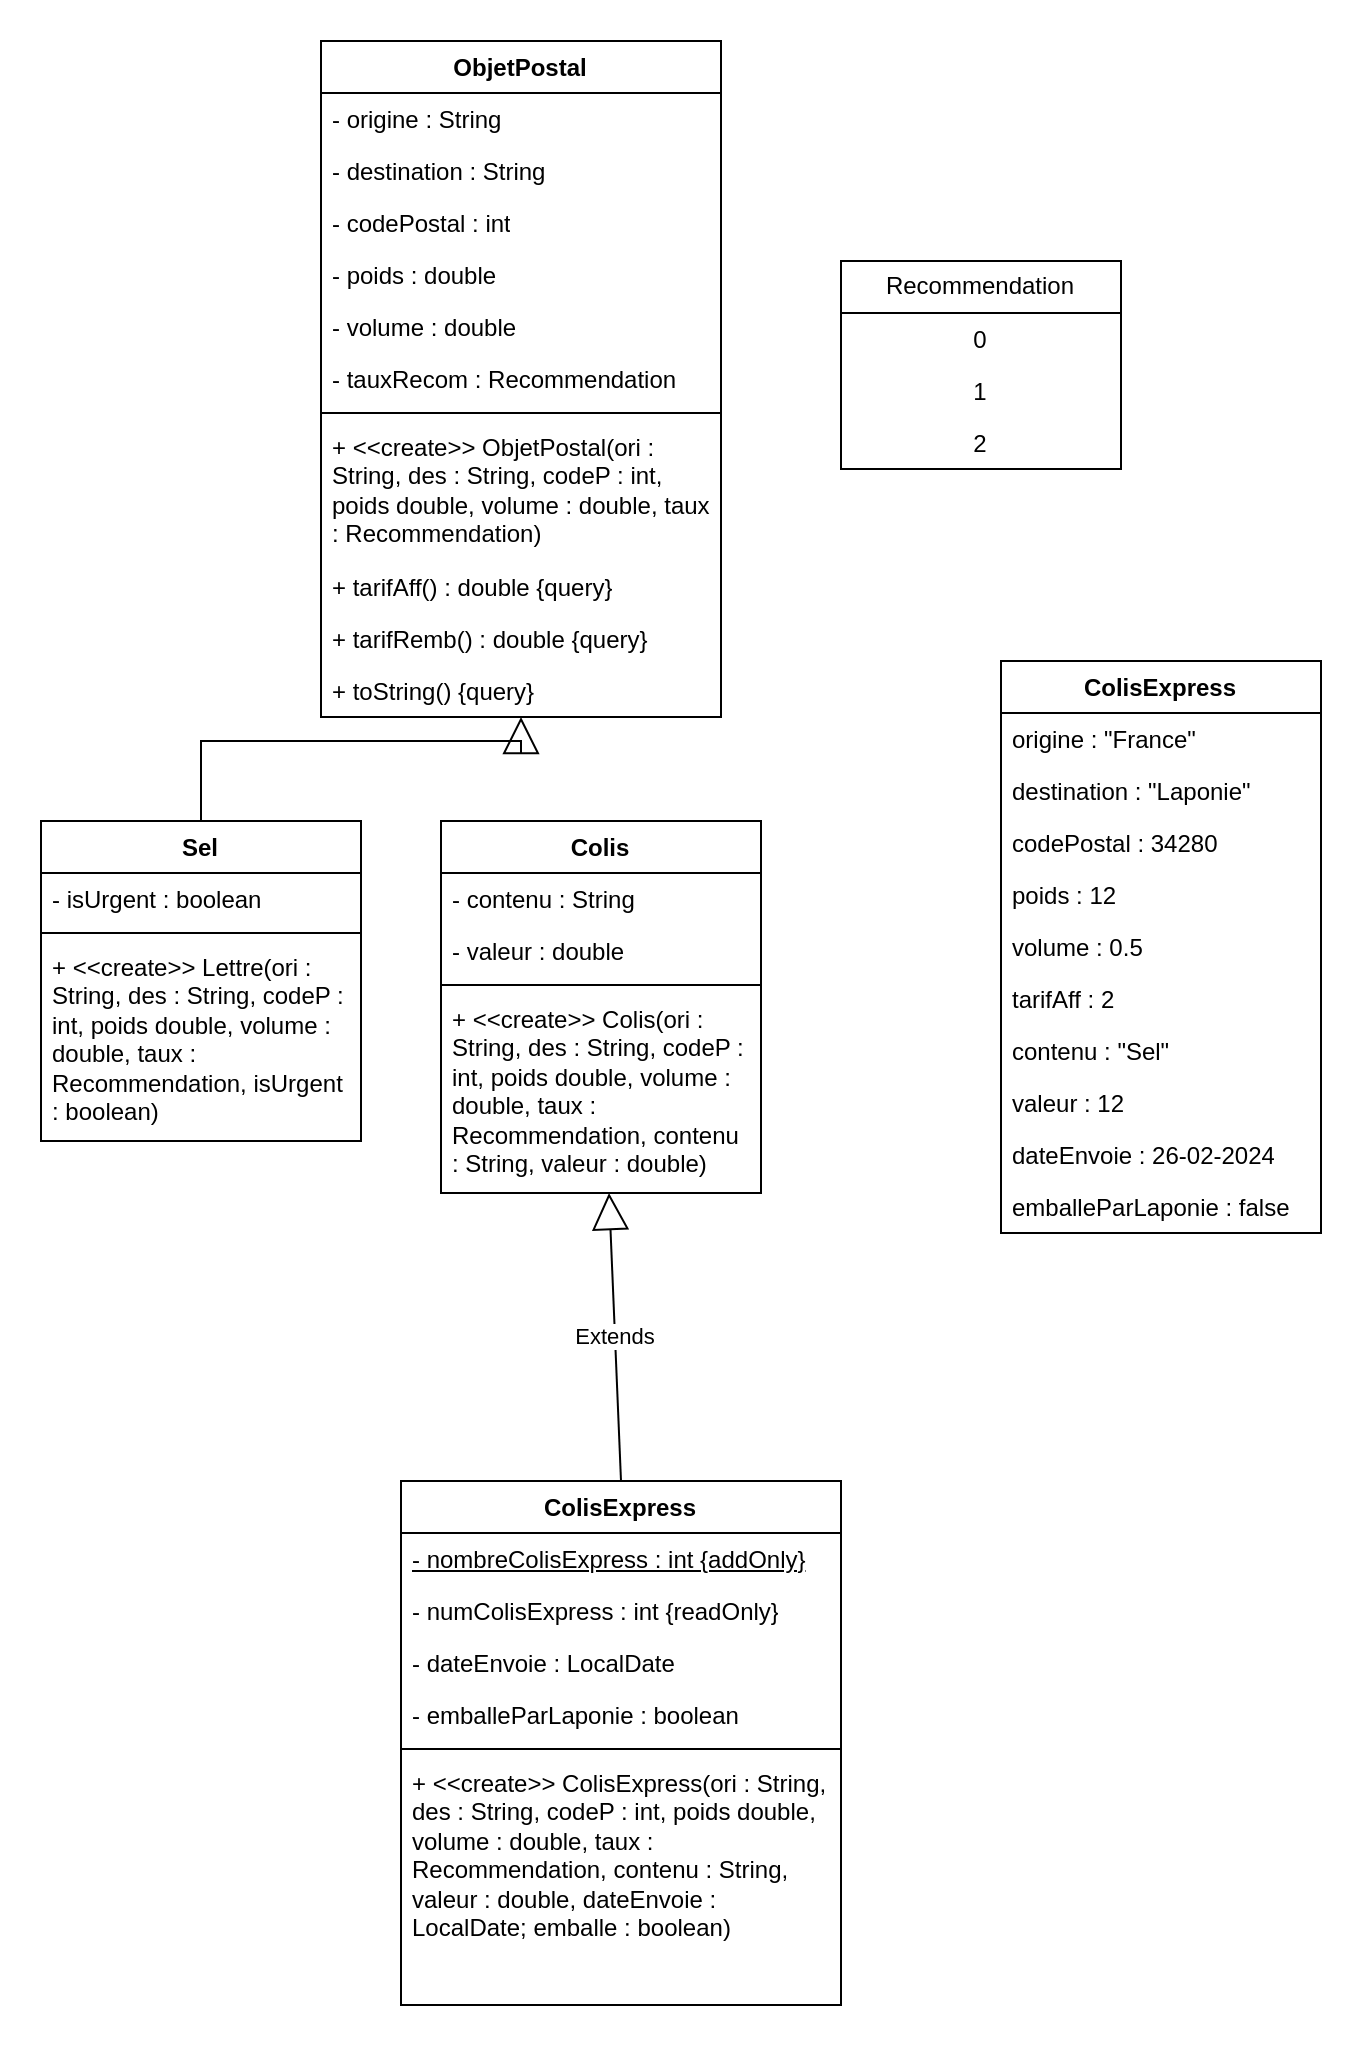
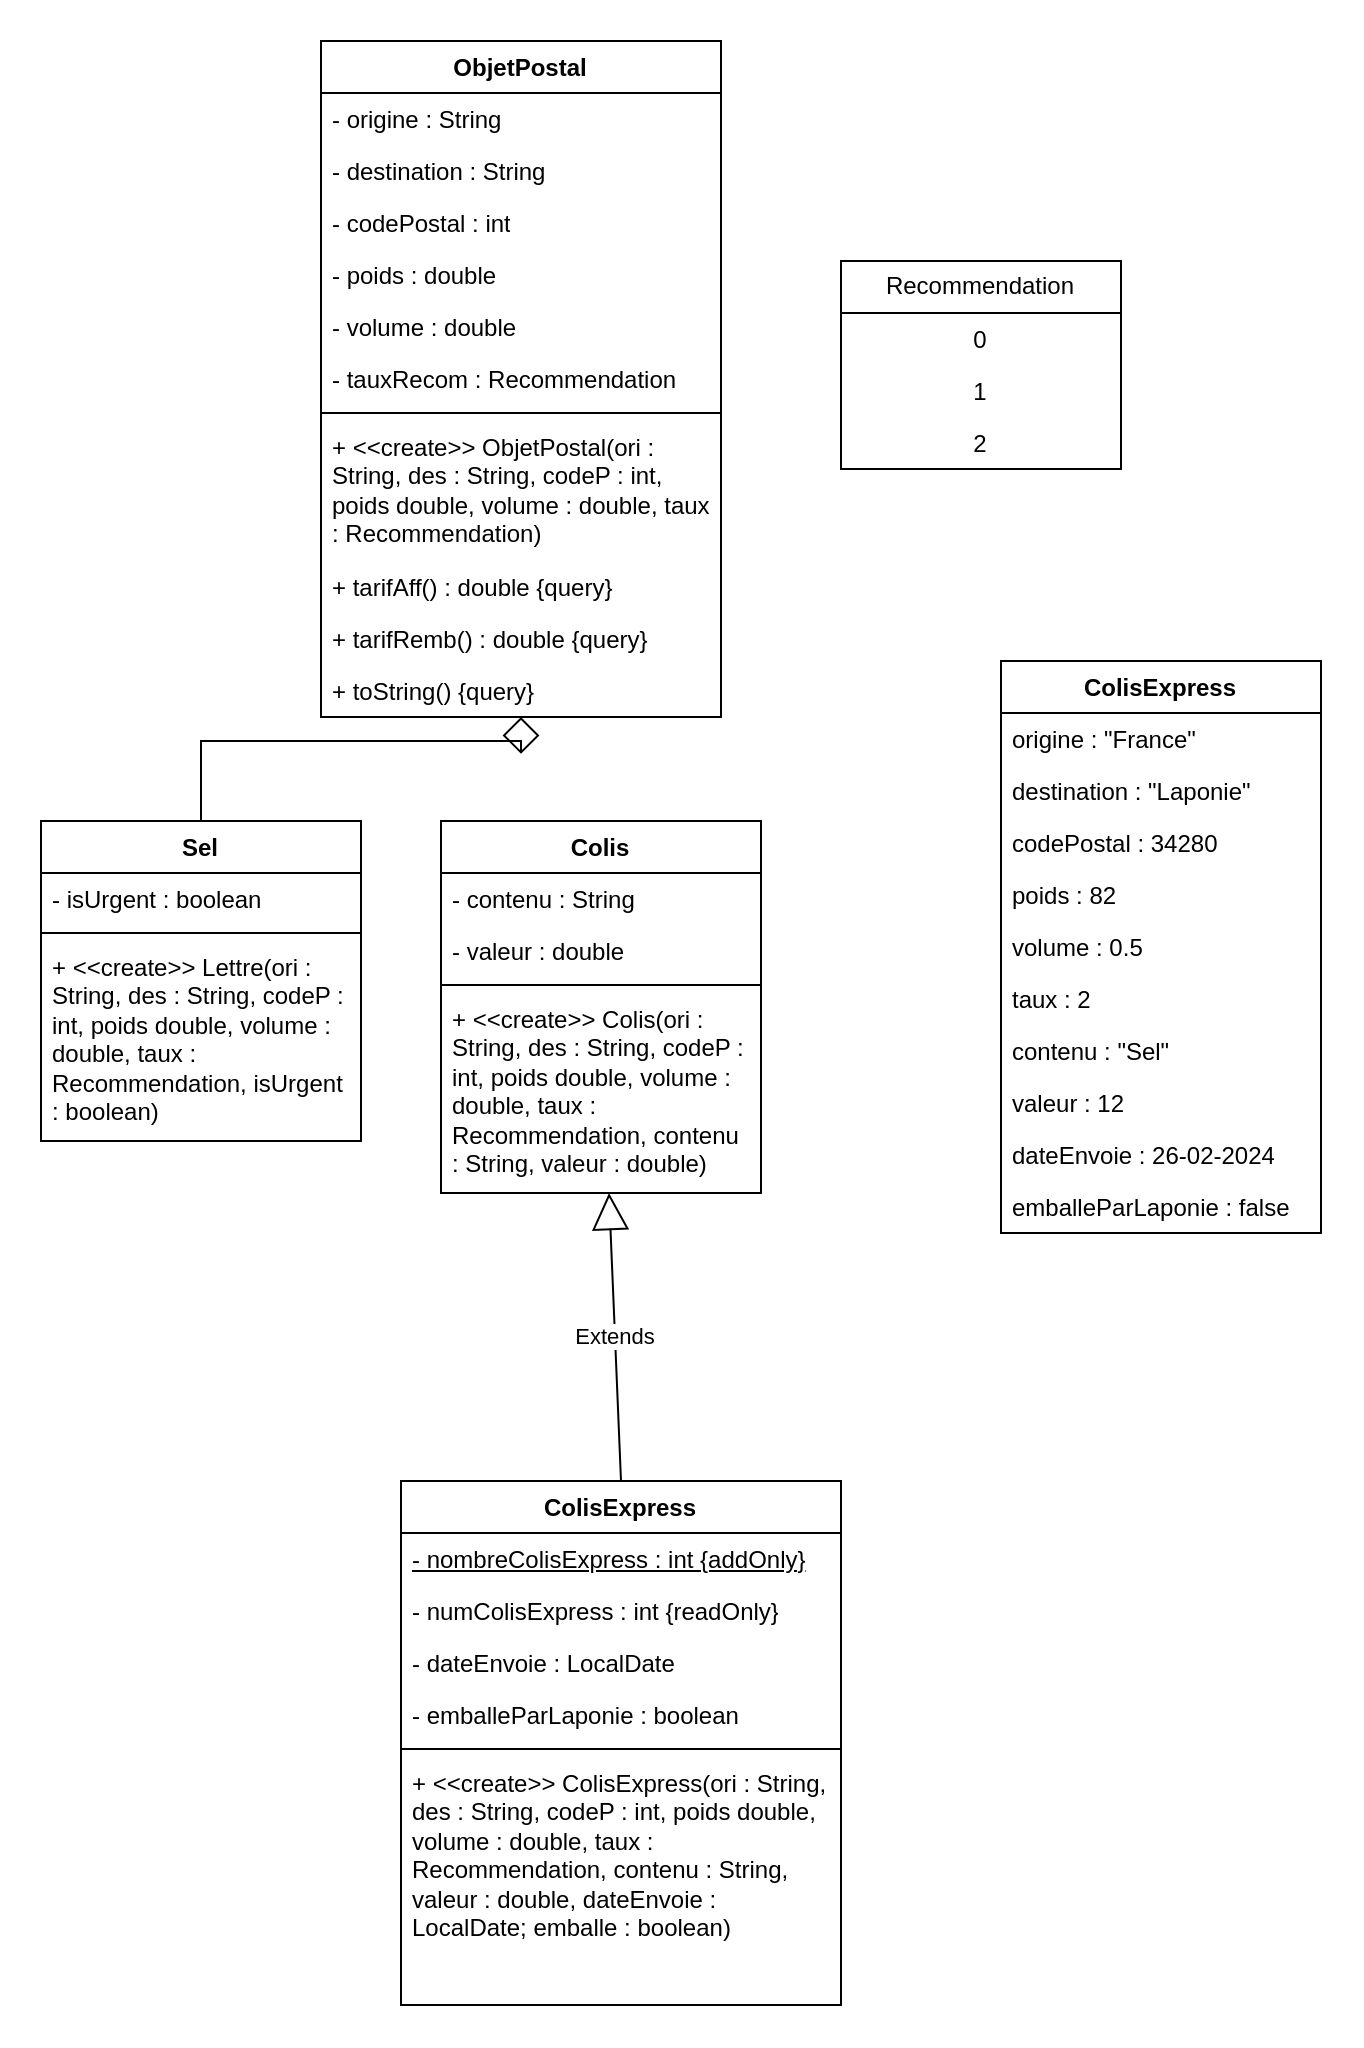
edge "Sel" -> "+ toString() {query}": arrowhead block -> diamond
node "poids : 12": label "poids : 12" -> "poids : 82"
node "tarifAff : 2": label "tarifAff : 2" -> "taux : 2"
